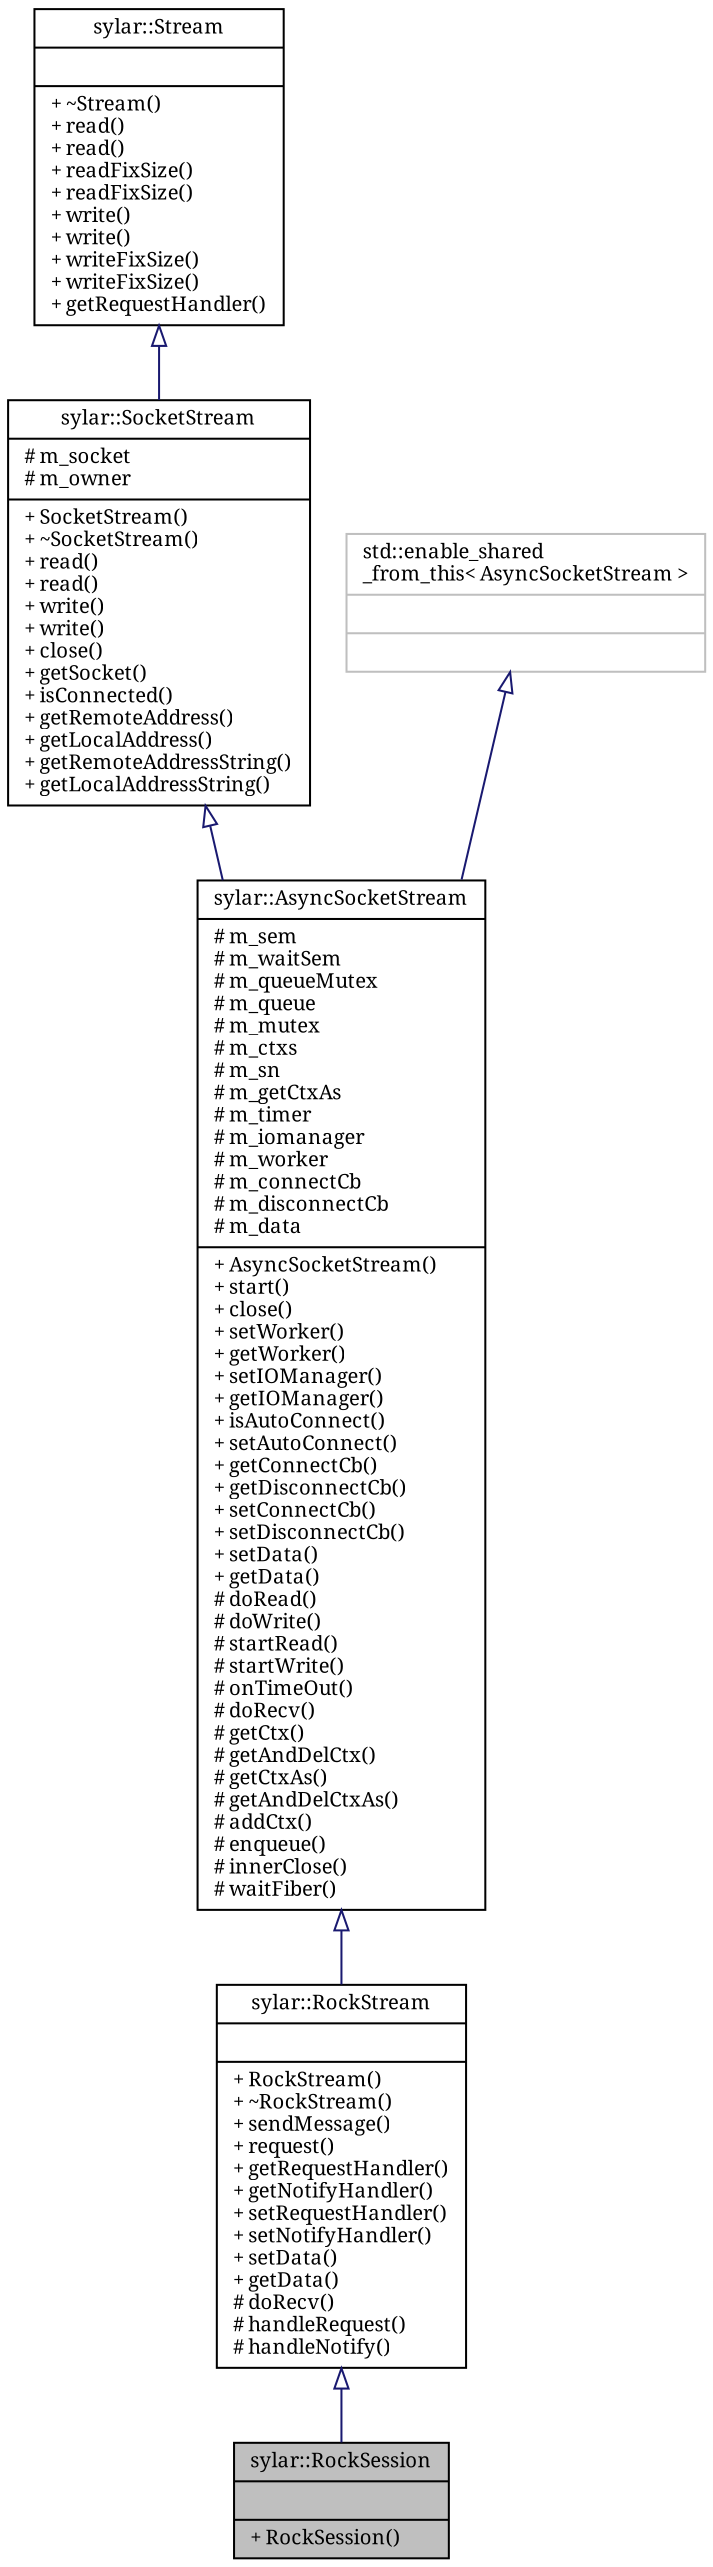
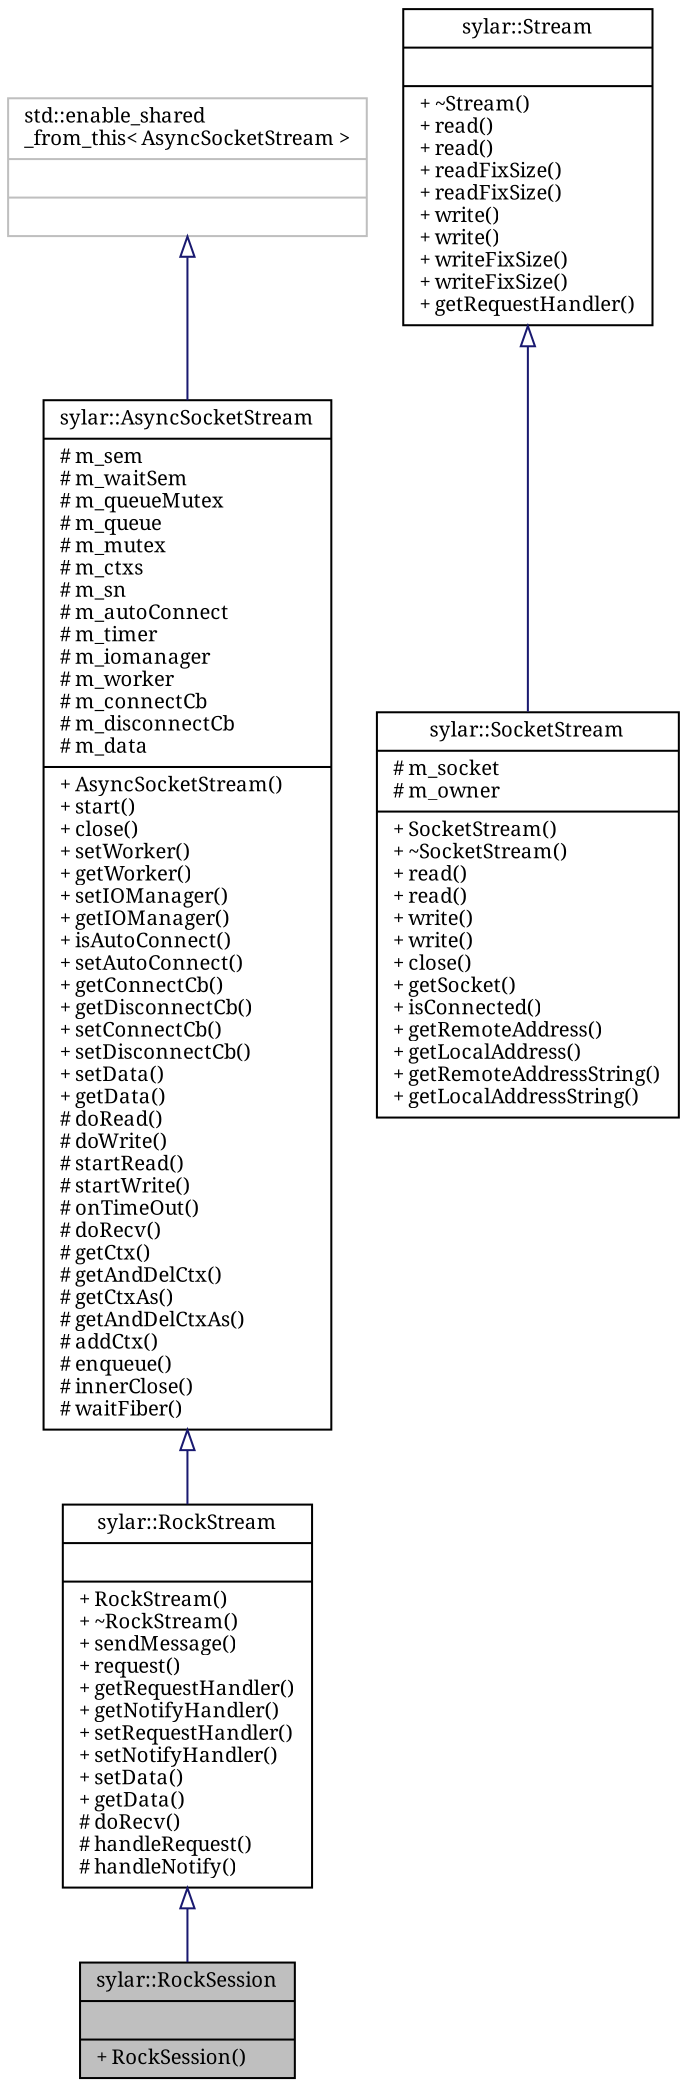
edge "sylar::AsyncSocketStream" -> "sylar::SocketStream": removed
node "sylar::AsyncSocketStream": text "# m_getCtxAs" -> "# m_autoConnect"
